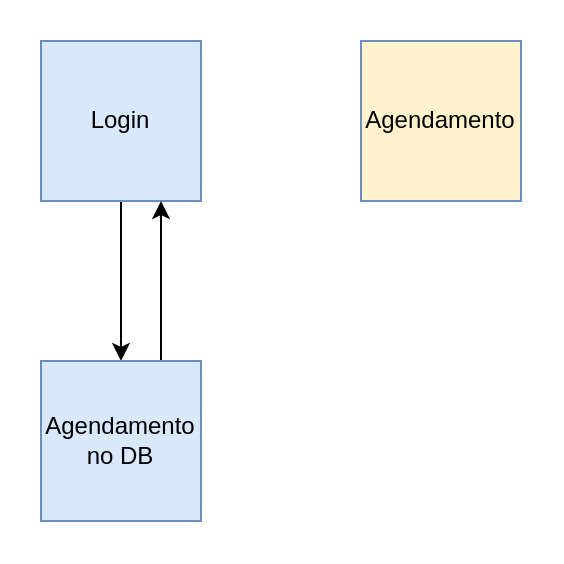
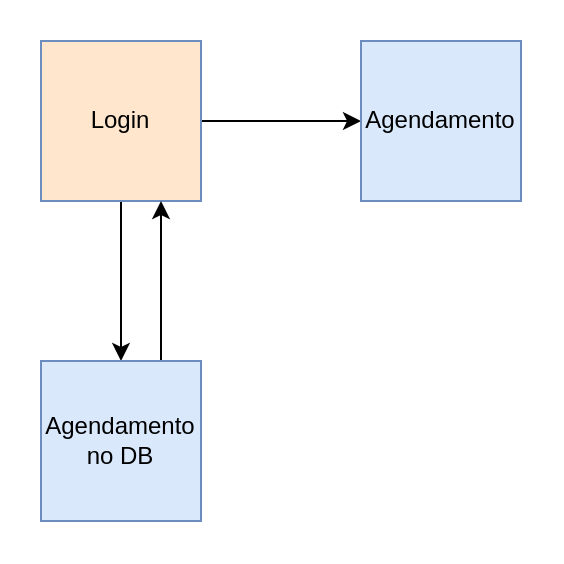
node "Login": fillcolor #dae8fc -> #ffe6cc
edge "Login" -> "Agendamento": added
node "Agendamento": fillcolor #fff2cc -> #dae8fc
